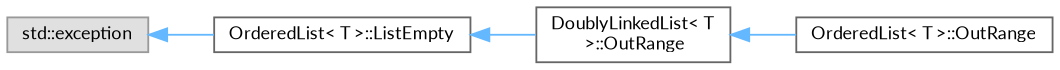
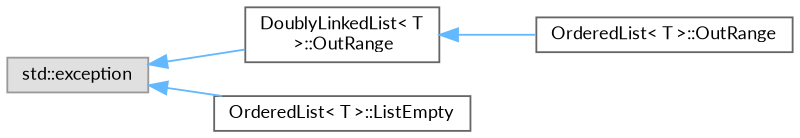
edge "DoublyLinkedList< T >::OutRange" -> "OrderedList< T >::ListEmpty": now "DoublyLinkedList< T >::OutRange" -> "std::exception"
